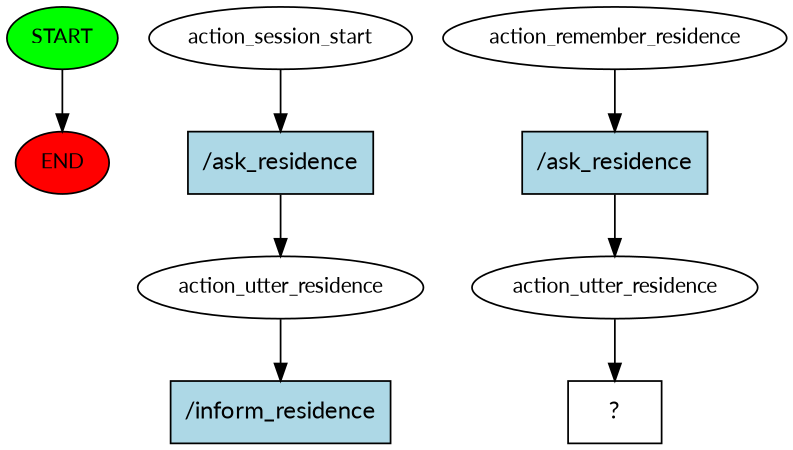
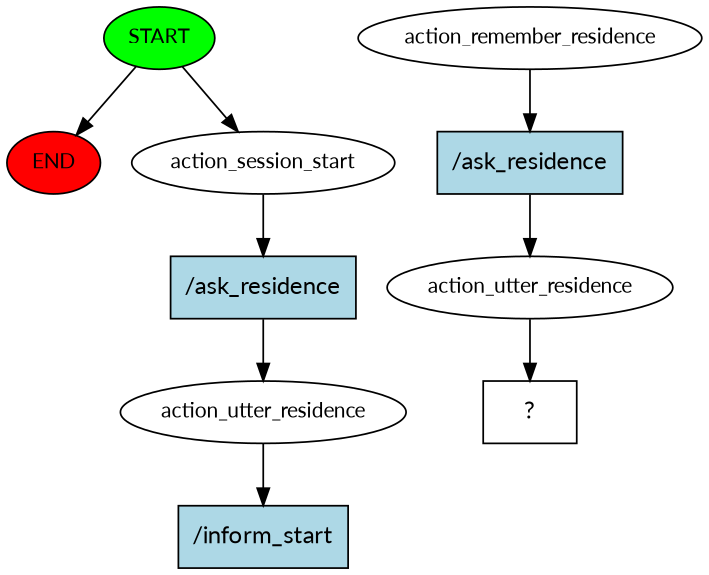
edge "START" -> "action_session_start": added
node "/inform_residence": label "/inform_residence" -> "/inform_start"
